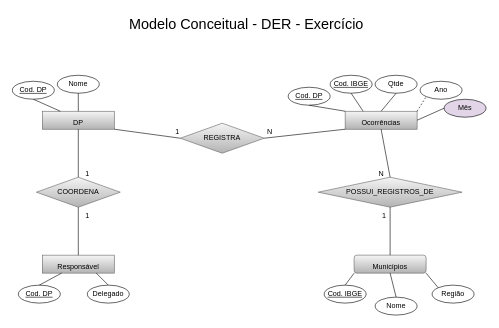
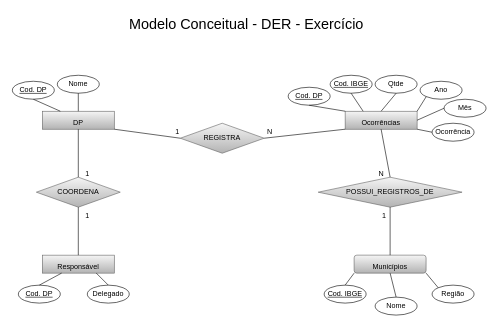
edge "Ano" -- "Ocorrências": style dashed -> solid
node "Mês": fillcolor #e1d5e7 -> #ffffff
edge "Ocorrências" -- "Ocorrência": added
node "Ocorrência": added
